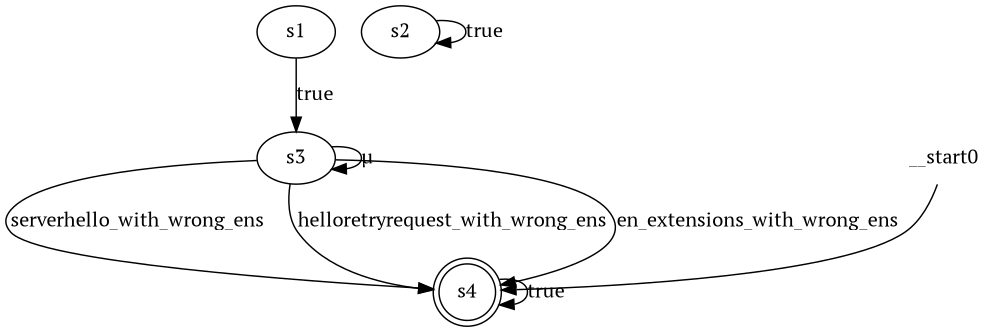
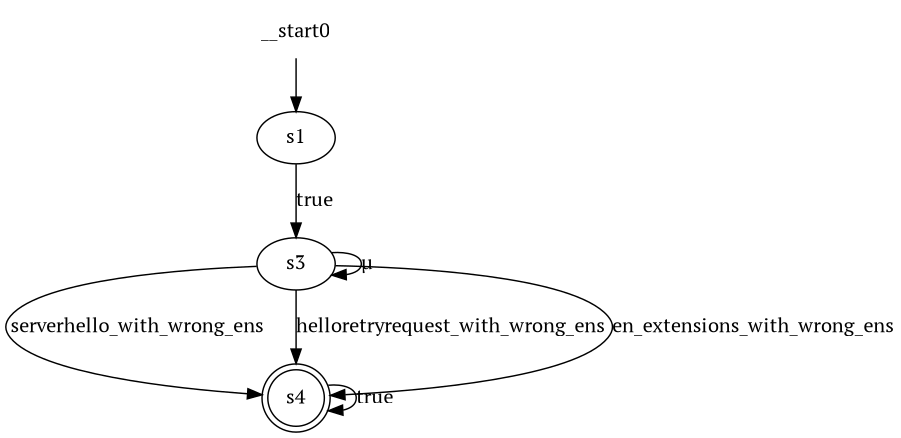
node "s2": removed
edge "__start0" -> "s4": now "__start0" -> "s1"
